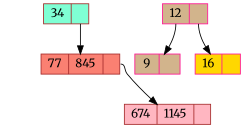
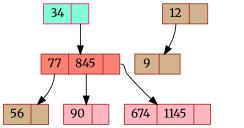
node "34": color brown -> deeppink
node "12": color deeppink -> brown
node "9": color deeppink -> brown
node "16": removed
node "56": added
node "90": added
